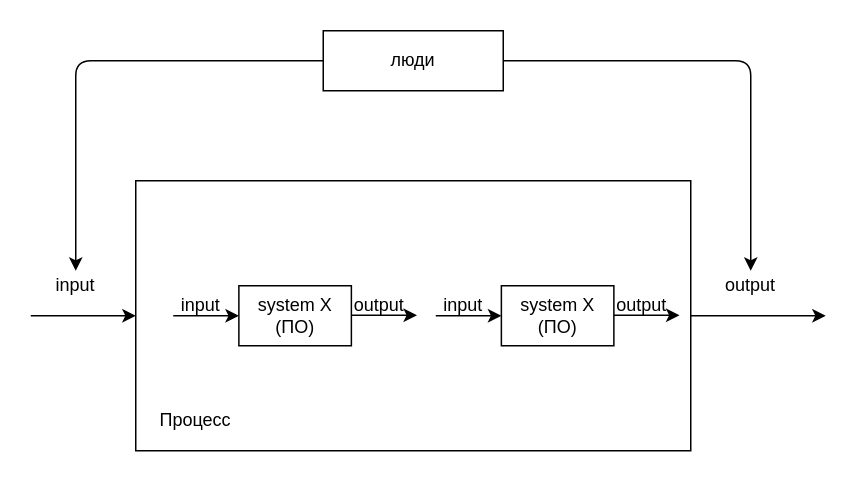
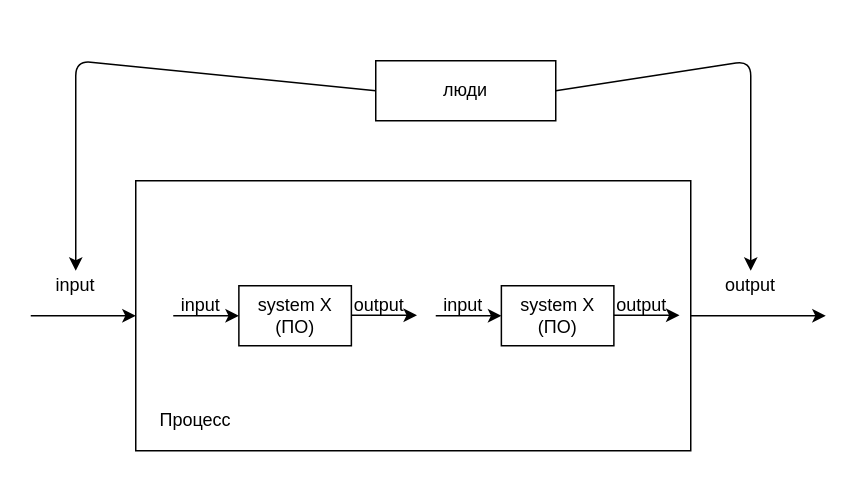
node "люди": moved (413, 61) -> (466, 91)
